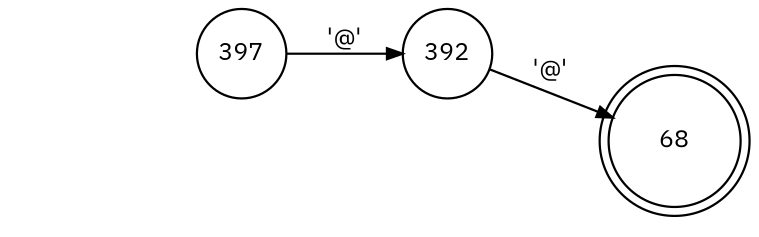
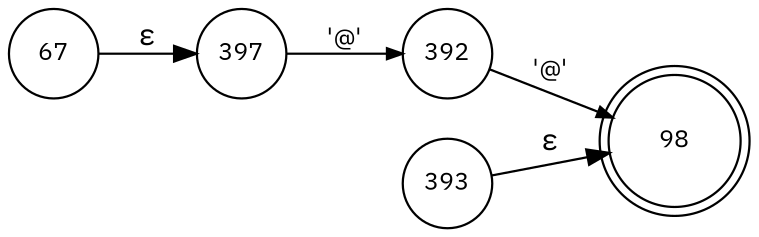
node "67": added
node "68": label "68" -> "98"
node "393": added
